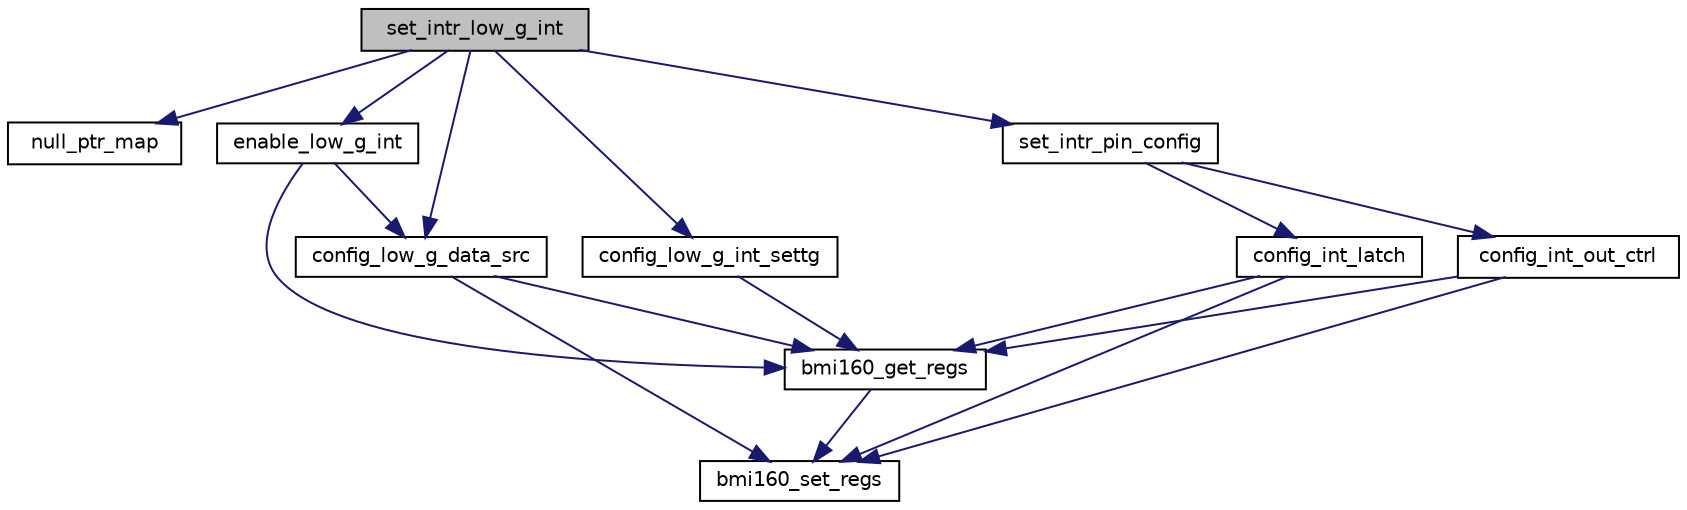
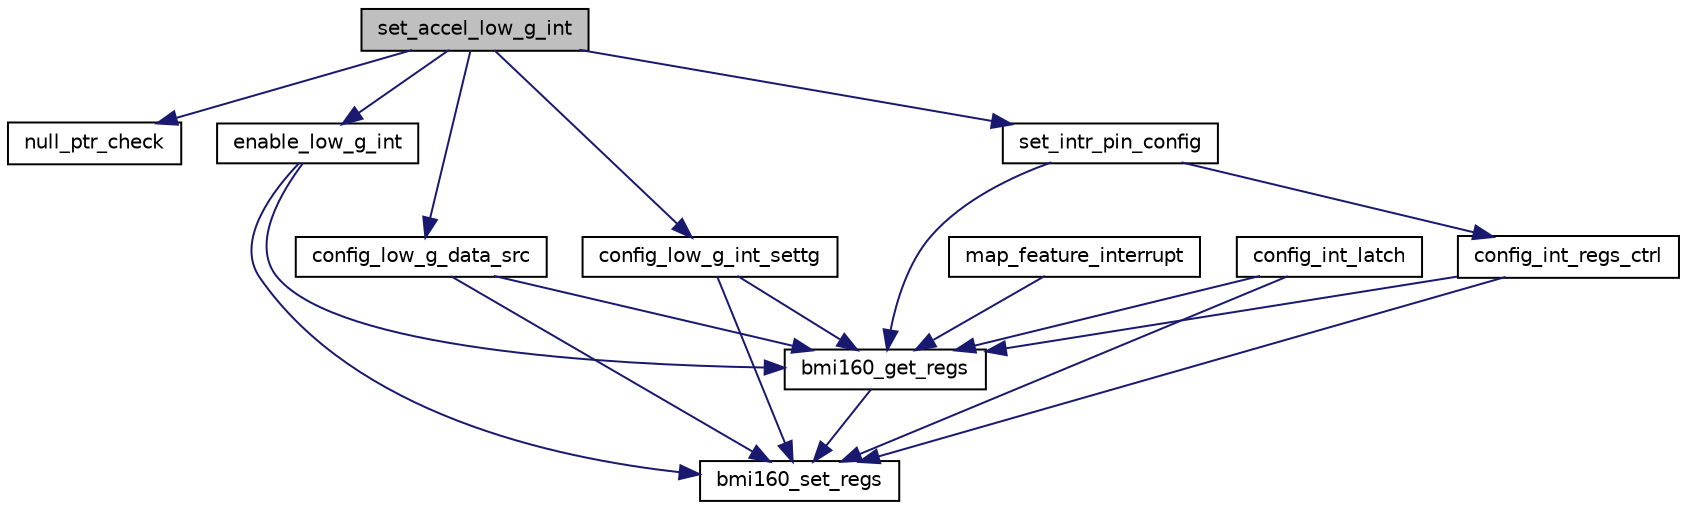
node "set_intr_low_g_int": label "set_intr_low_g_int" -> "set_accel_low_g_int"
node "null_ptr_map": label "null_ptr_map" -> "null_ptr_check"
edge "enable_low_g_int" -> "config_low_g_data_src": now "enable_low_g_int" -> "bmi160_set_regs"
edge "set_intr_pin_config" -> "config_int_latch": now "set_intr_pin_config" -> "bmi160_get_regs"
node "map_feature_interrupt": added
node "config_int_out_ctrl": label "config_int_out_ctrl" -> "config_int_regs_ctrl"
edge "config_low_g_int_settg" -> "bmi160_set_regs": added
